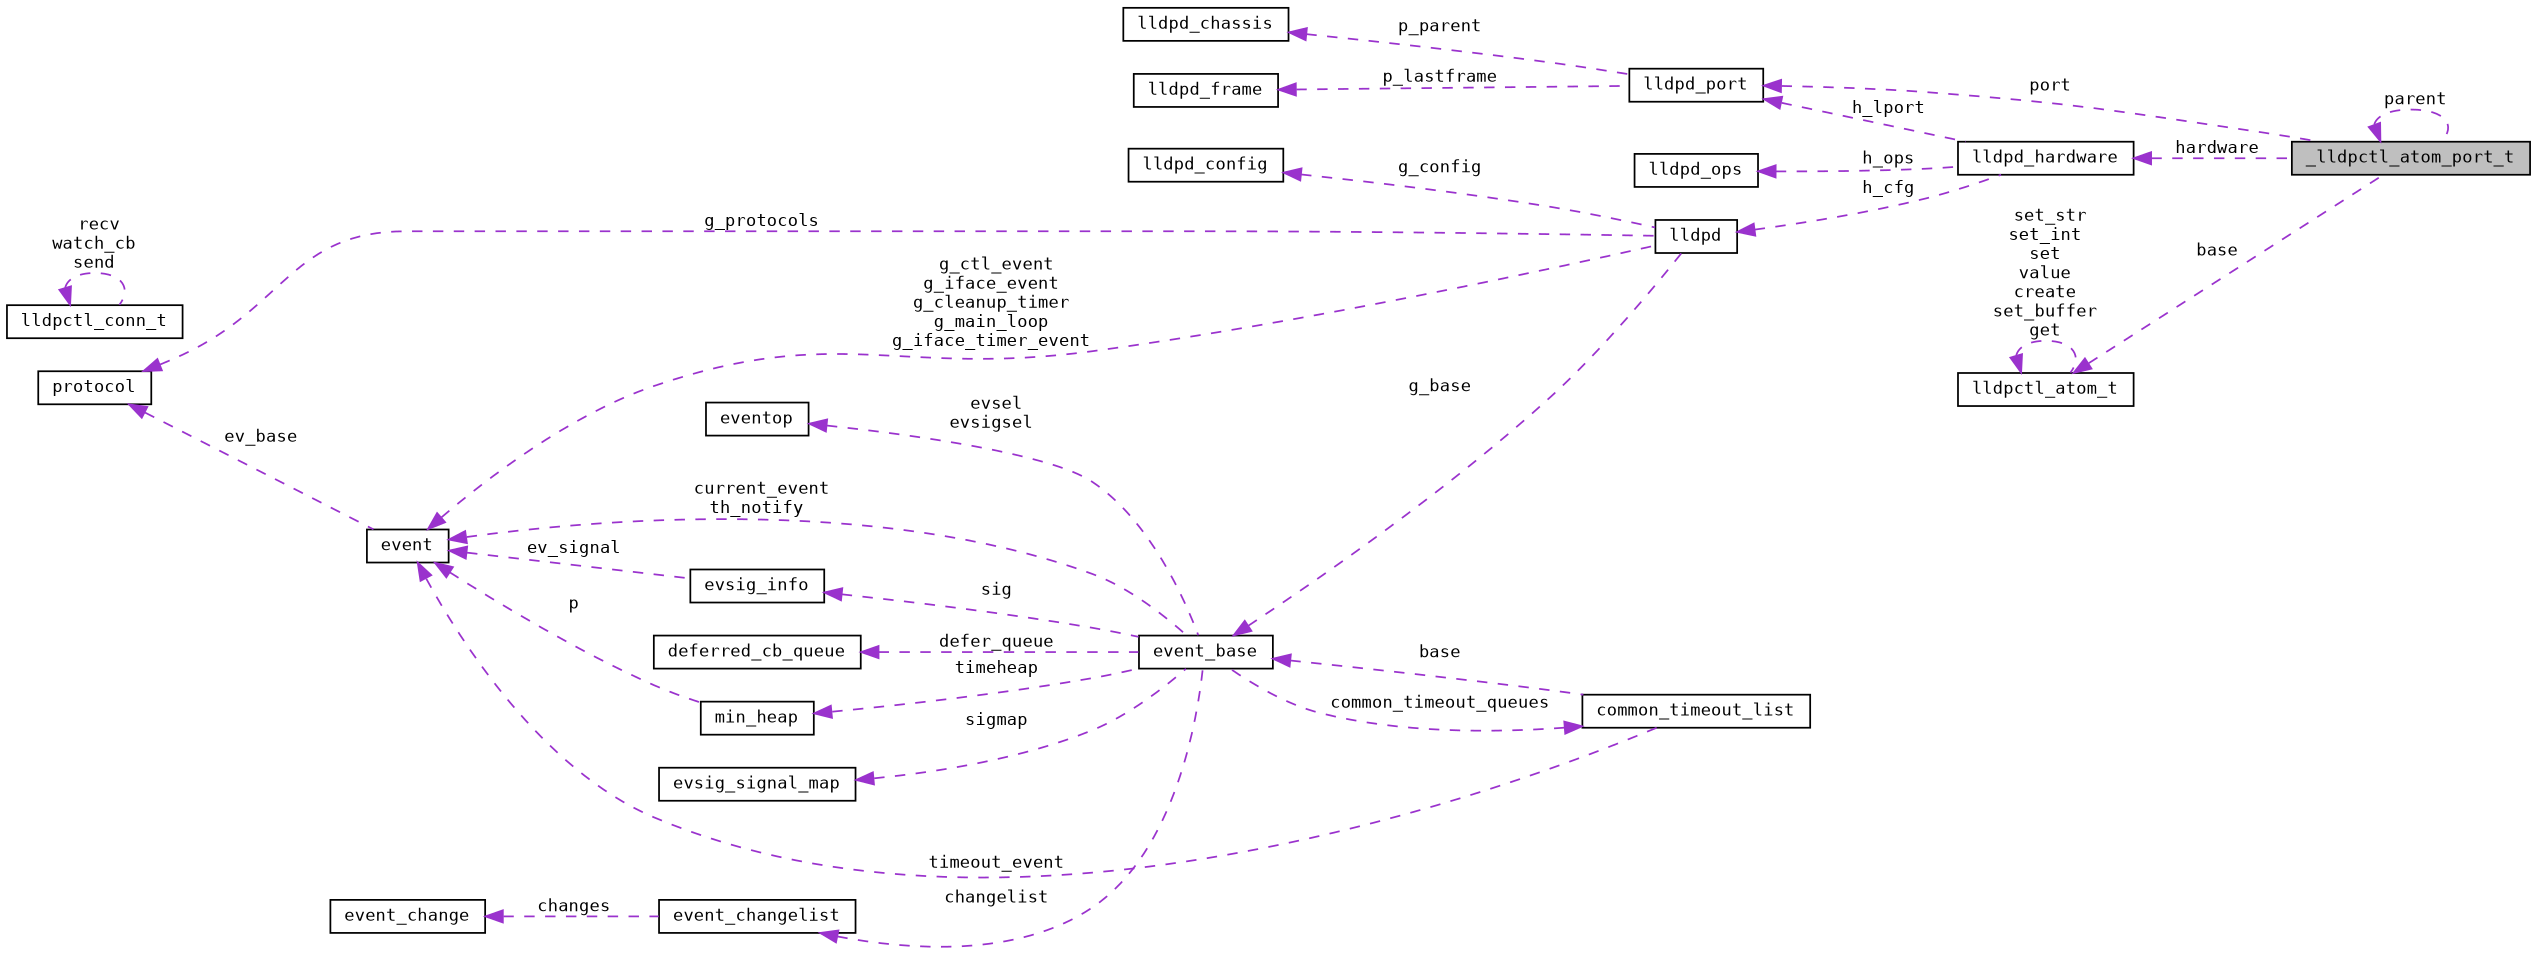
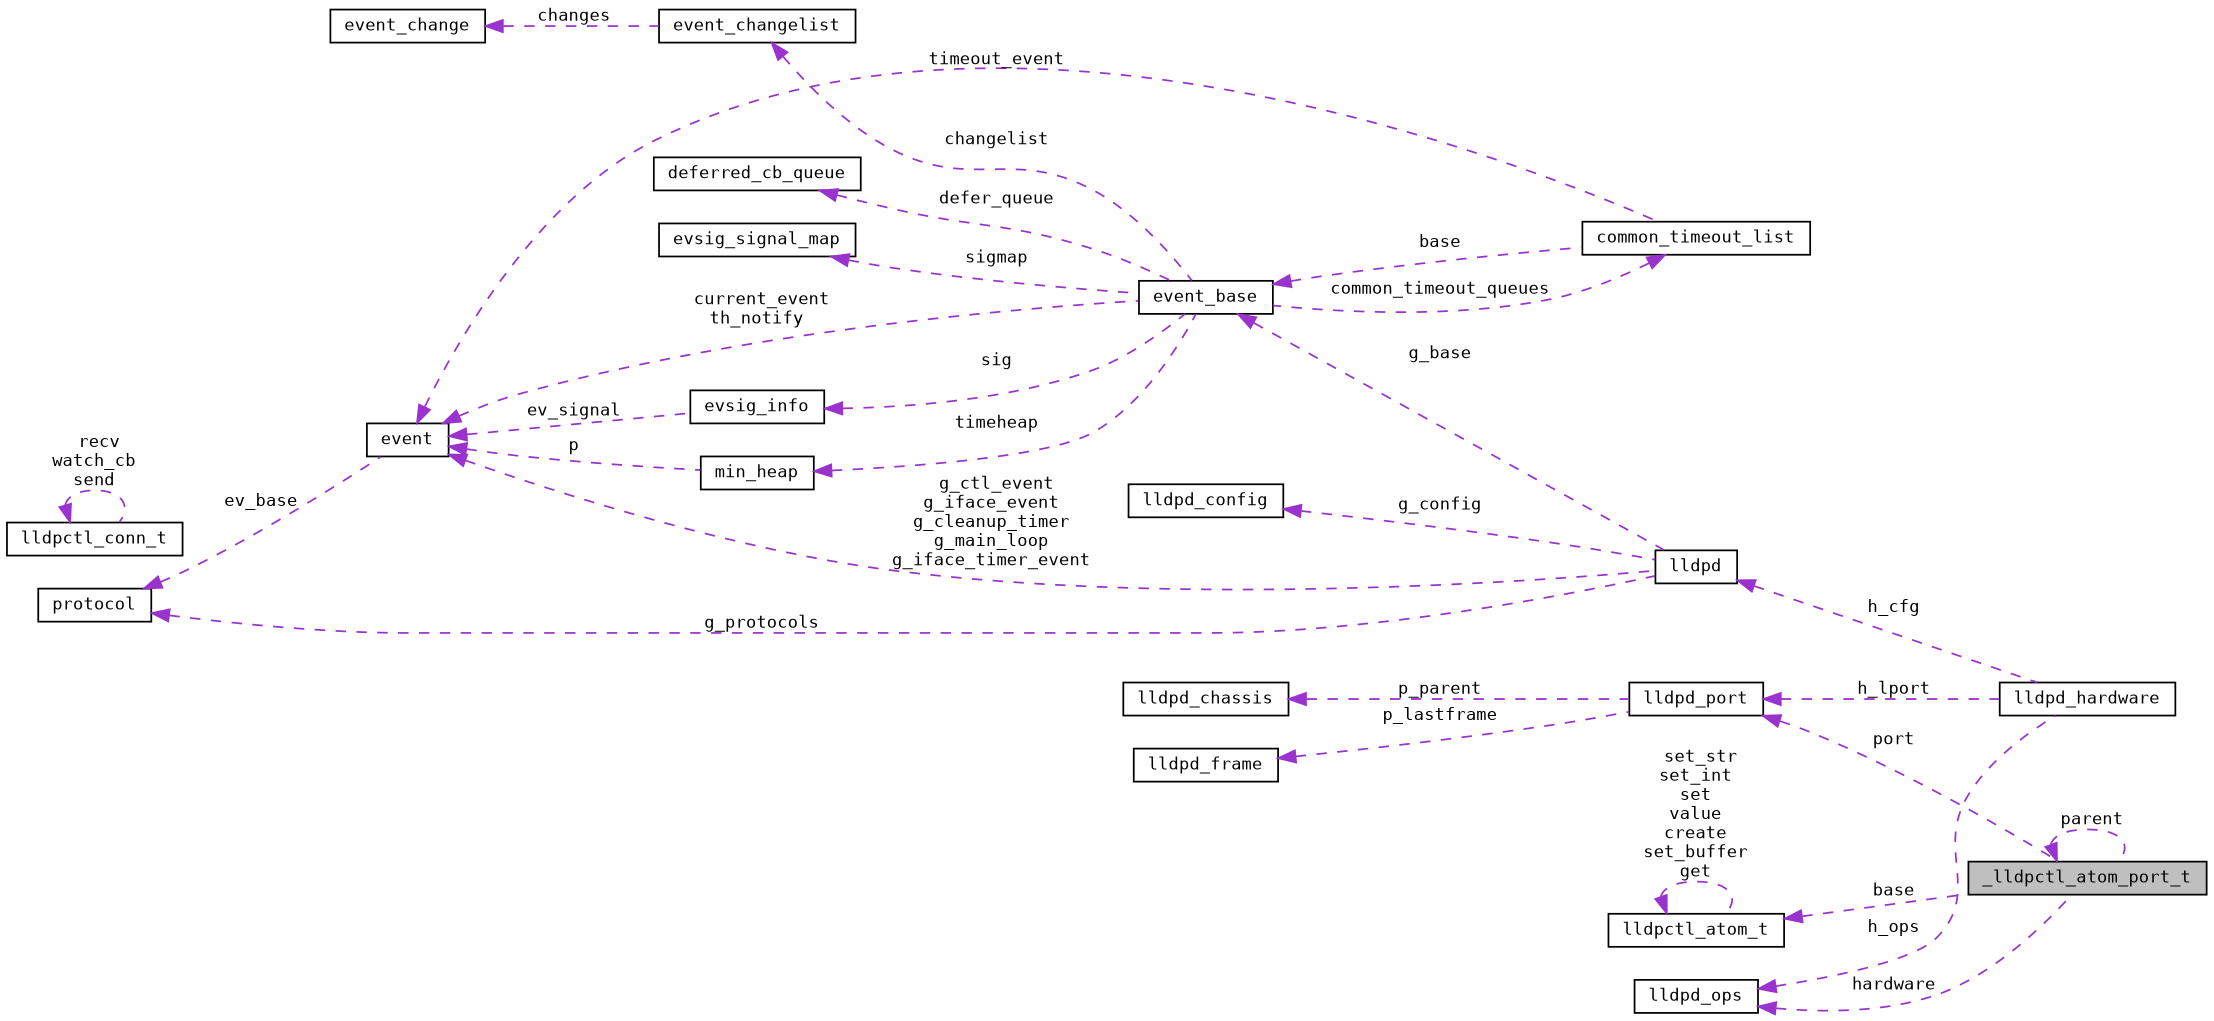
edge "_lldpctl_atom_port_t" -> "lldpd_hardware": now "_lldpctl_atom_port_t" -> "lldpd_ops"
node "eventop": removed
